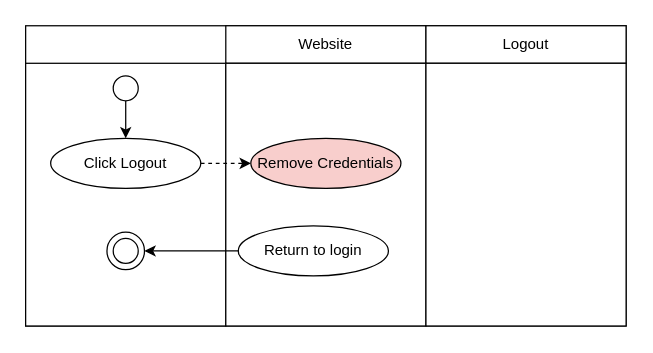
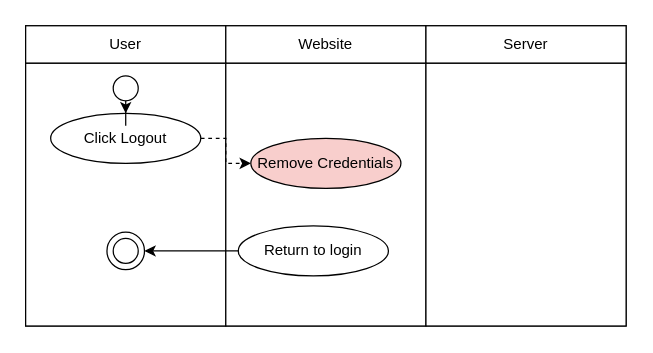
node "User": added
node "Logout": label "Logout" -> "Server"
node "Click Logout": moved (126, 163) -> (126, 138)
